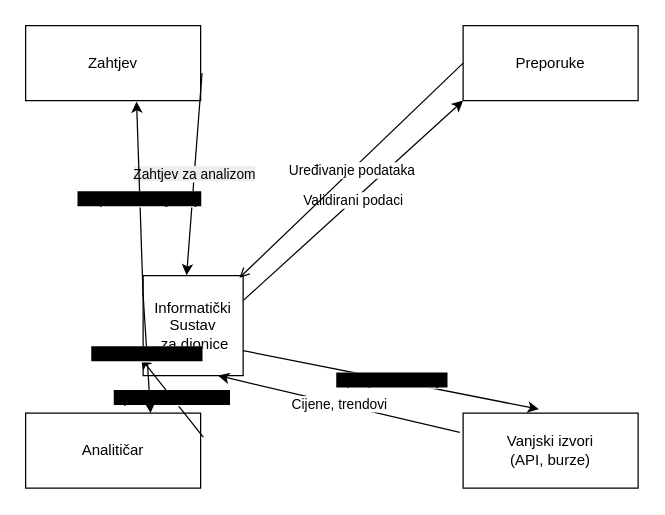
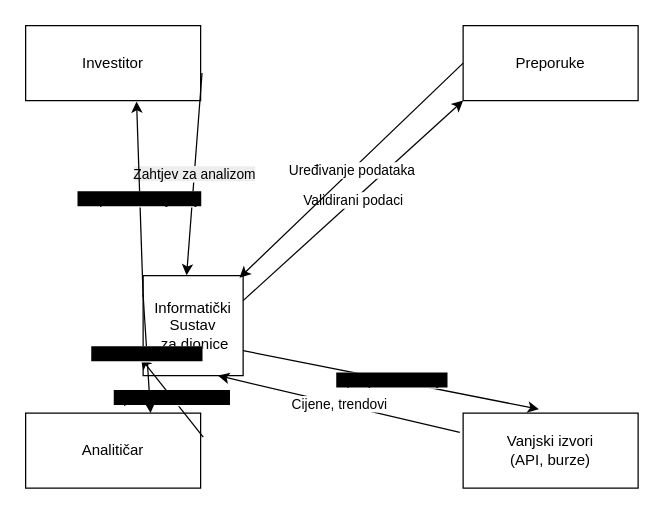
node "Zahtjev": label "Zahtjev" -> "Investitor"
edge "Preporuke" -> "Informatički Sustav za dionice": arrowhead open -> classic
